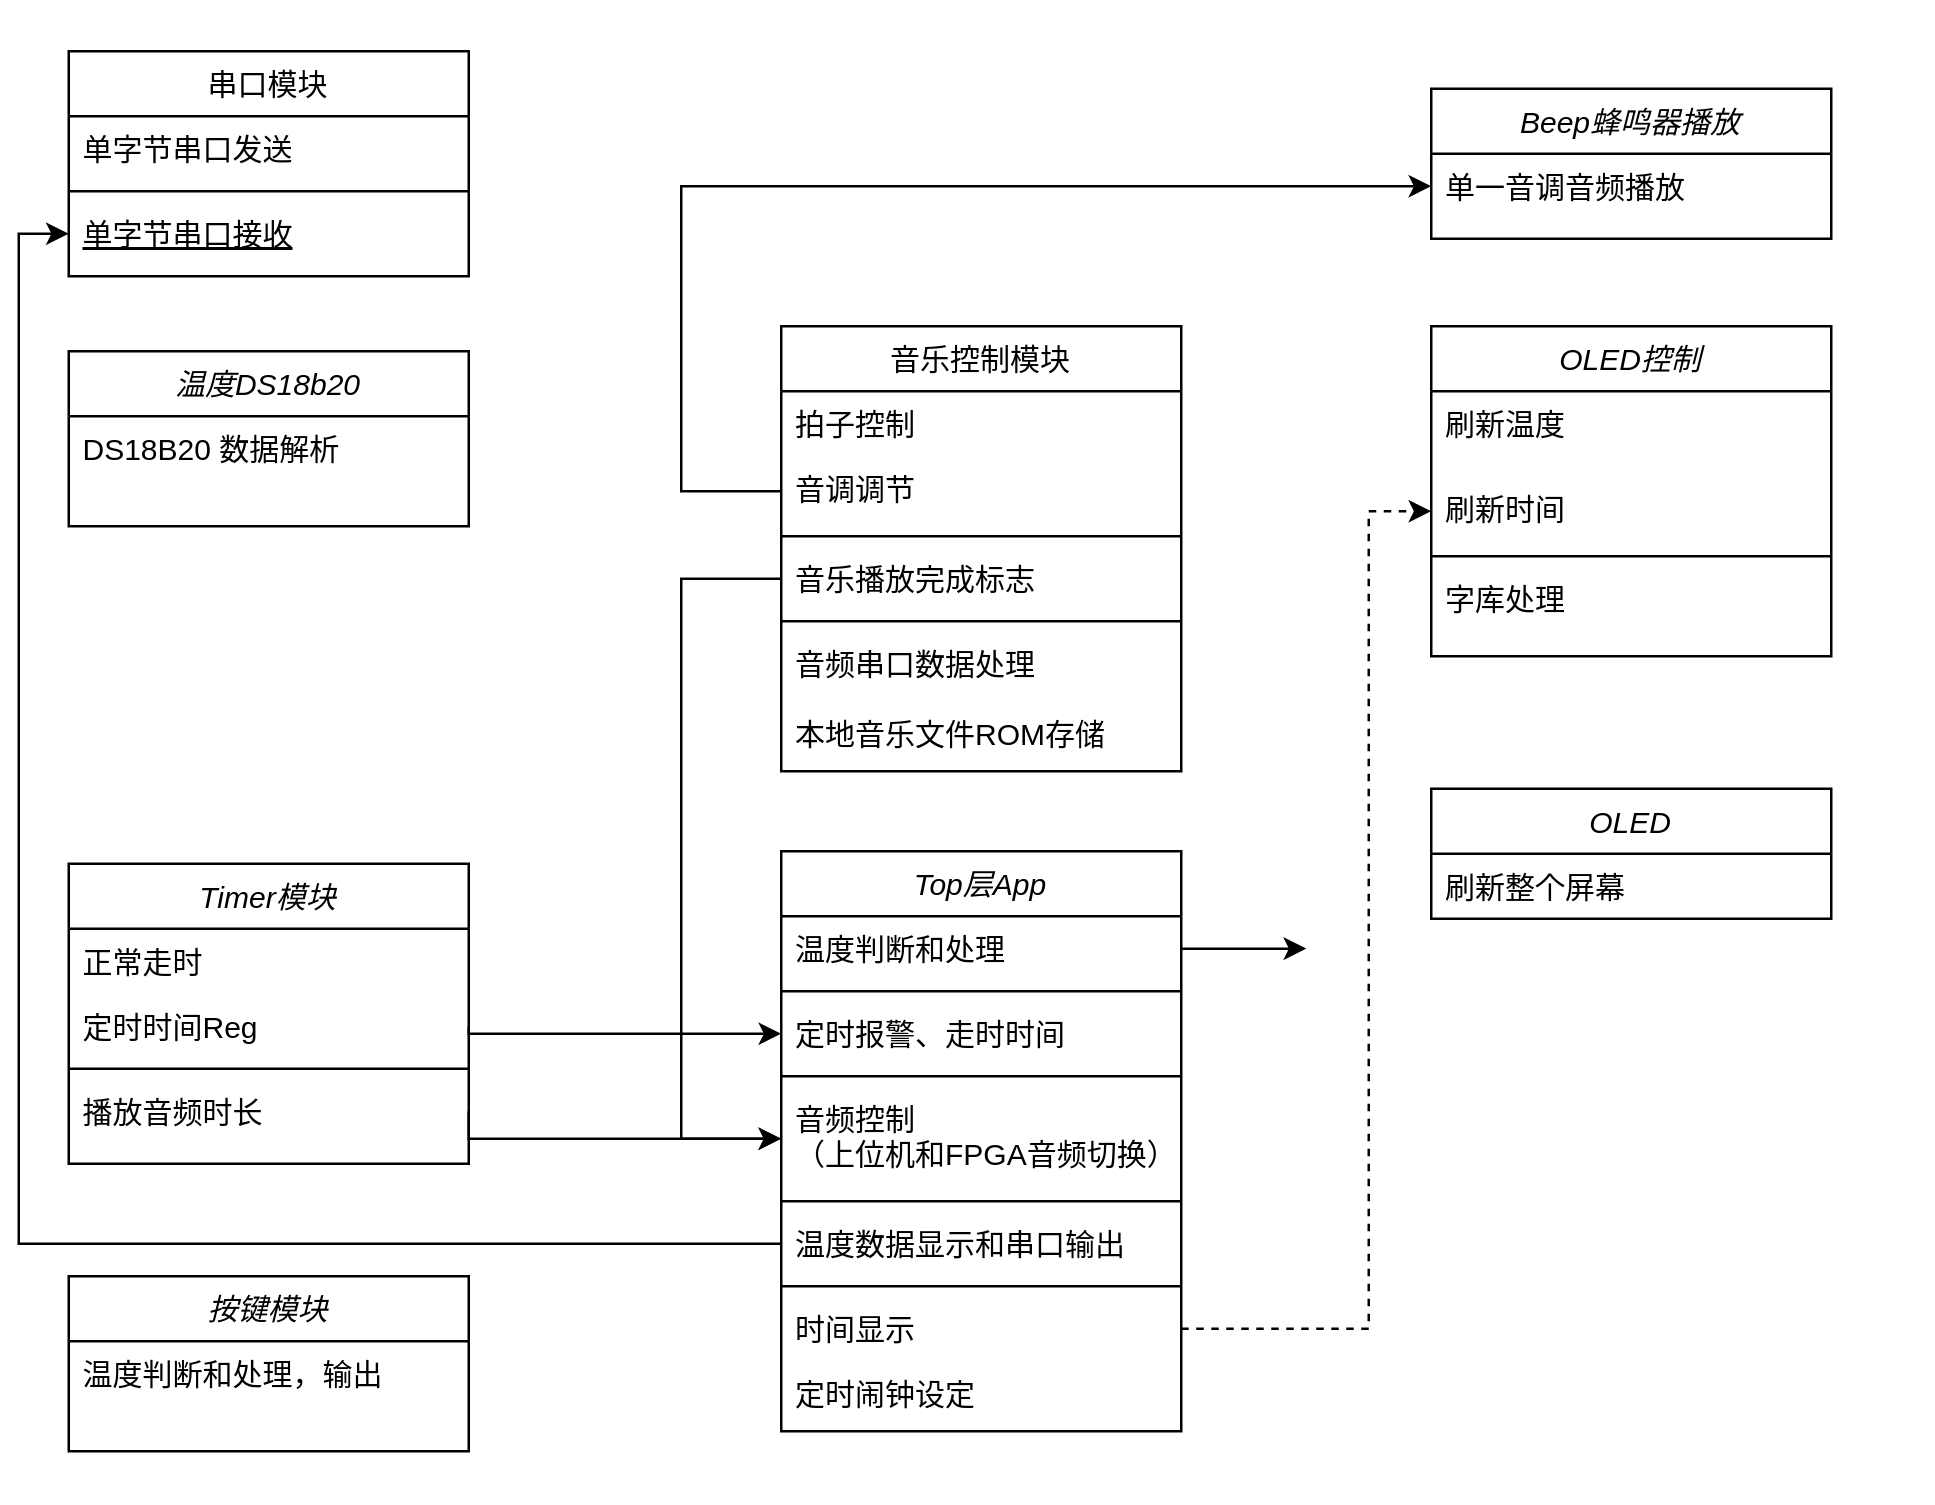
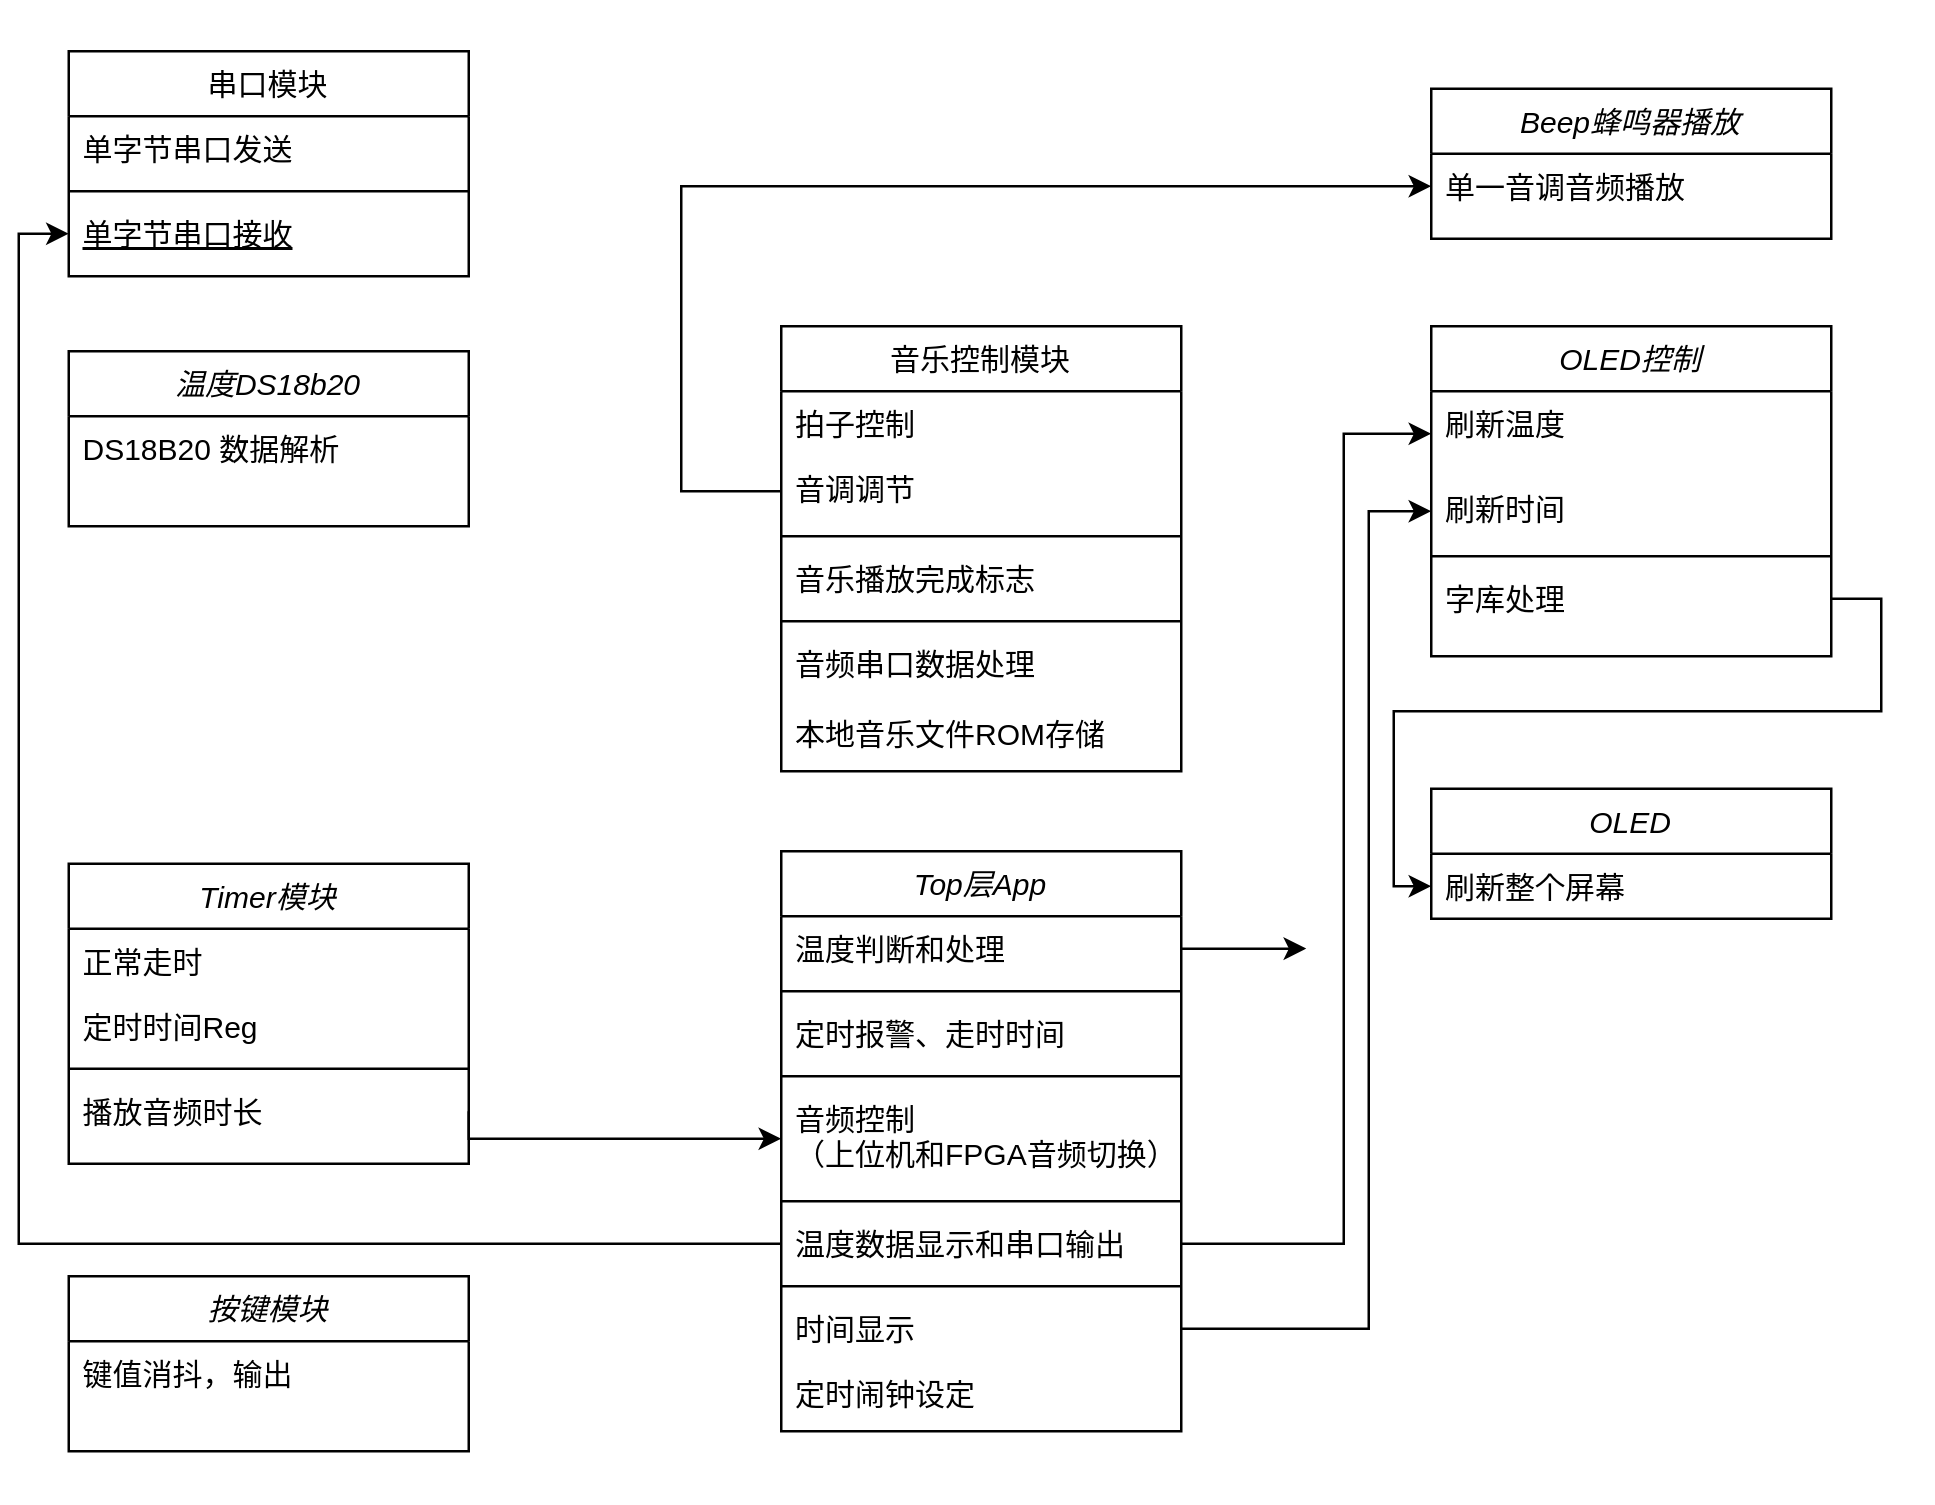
edge "字库处理" -> "OLED": added
edge "音乐播放完成标志" -> "音频控制 （上位机和FPGA音频切换）": removed
edge "温度数据显示和串口输出" -> "刷新温度": added
edge "时间显示" -> "刷新时间": style dashed -> solid
edge "定时时间Reg" -> "定时报警、走时时间": removed
node "温度判断和处理，输出": label "温度判断和处理，输出" -> "键值消抖，输出"
